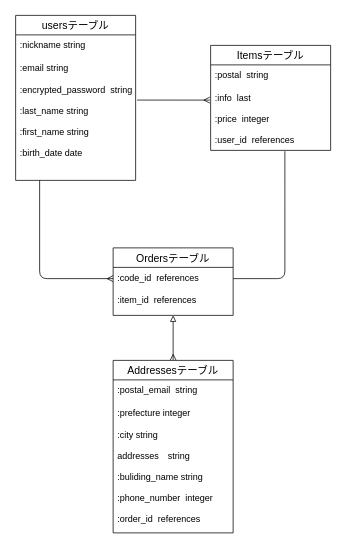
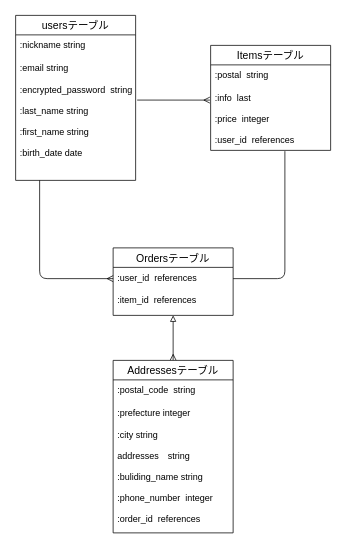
node ":code_id references": label ":code_id references" -> ":user_id references"
node ":postal_email string": label ":postal_email string" -> ":postal_code string"
